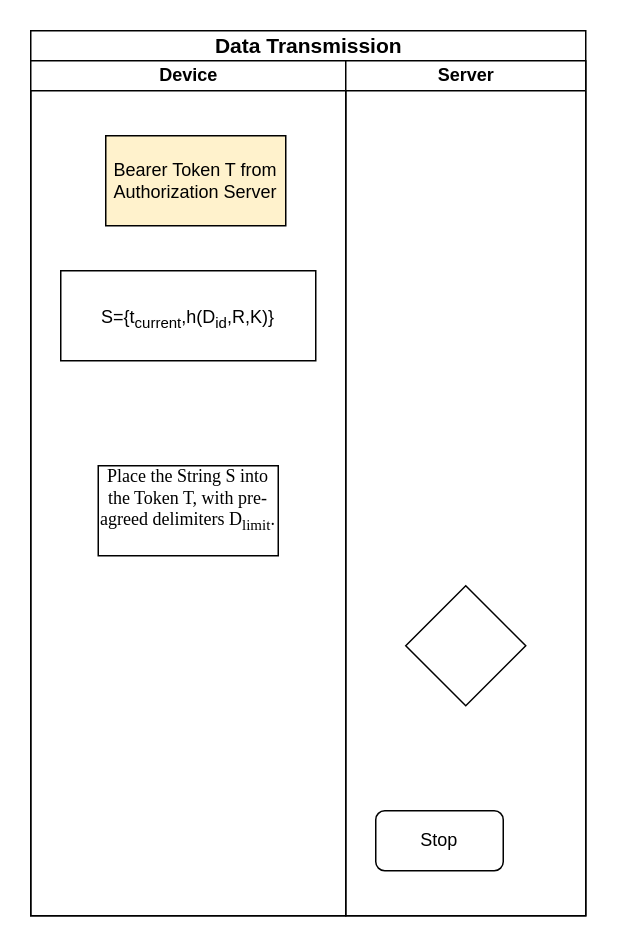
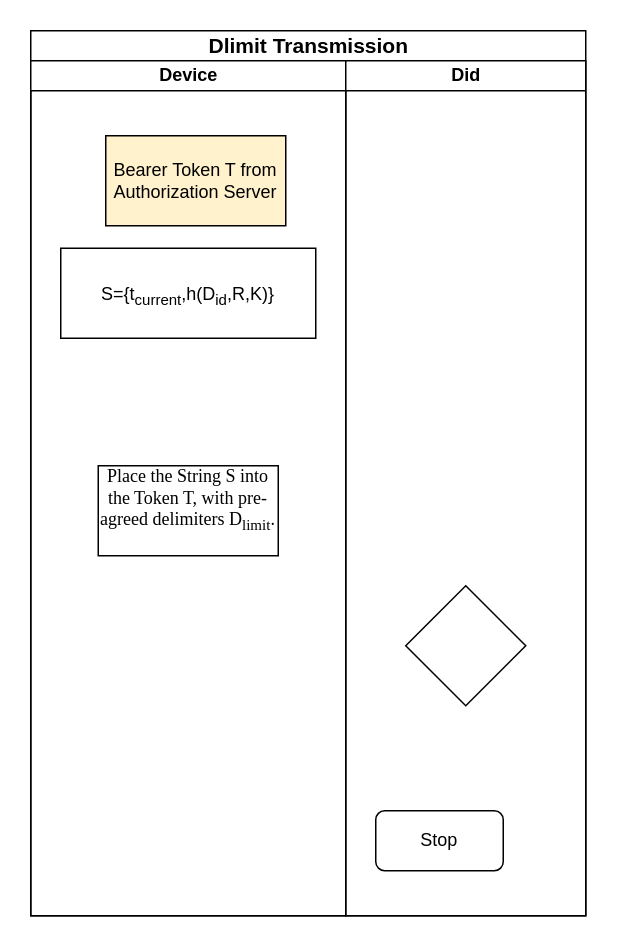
node "Data Transmission": label "Data Transmission" -> "Dlimit Transmission"
node "Server": label "Server" -> "Did"
node "S={tcurrent,h(Did,R,K)}": moved (188, 316) -> (188, 293)
